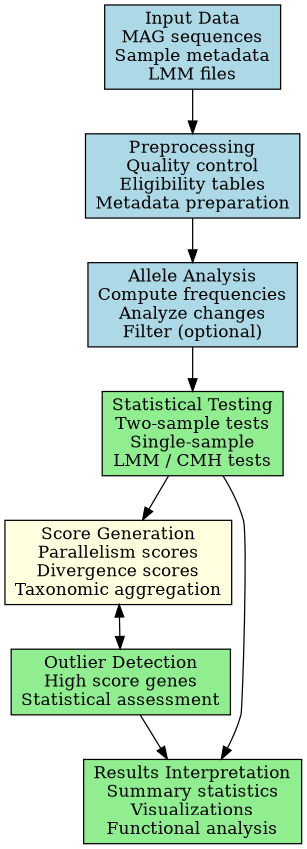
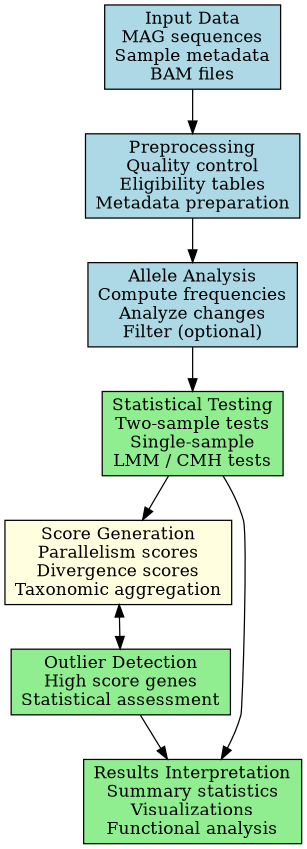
node "Input Data MAG sequences Sample metadata LMM files": label "Input Data MAG sequences Sample metadata LMM files" -> "Input Data MAG sequences Sample metadata BAM files"
